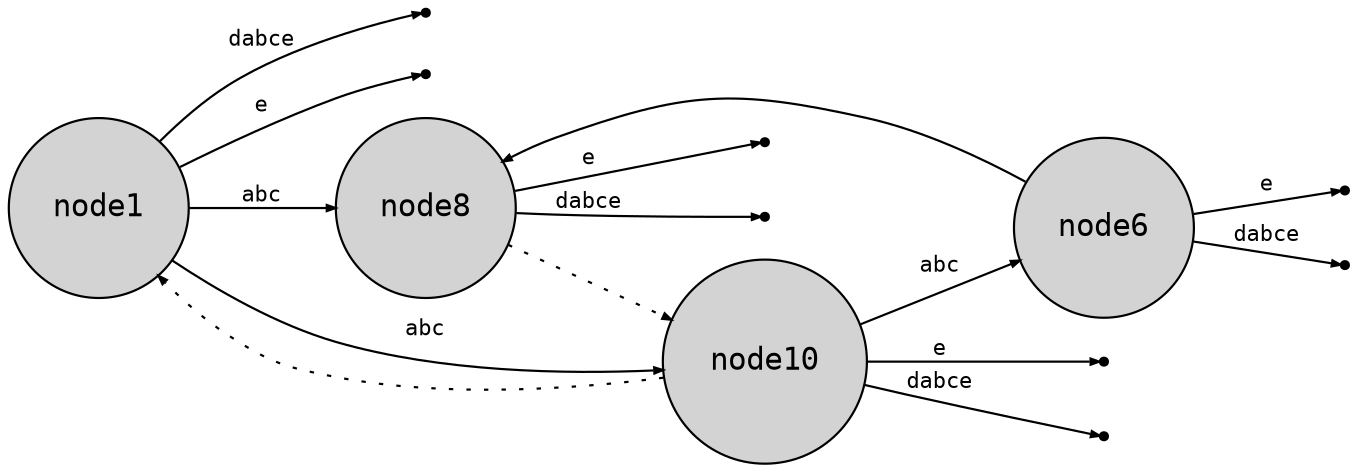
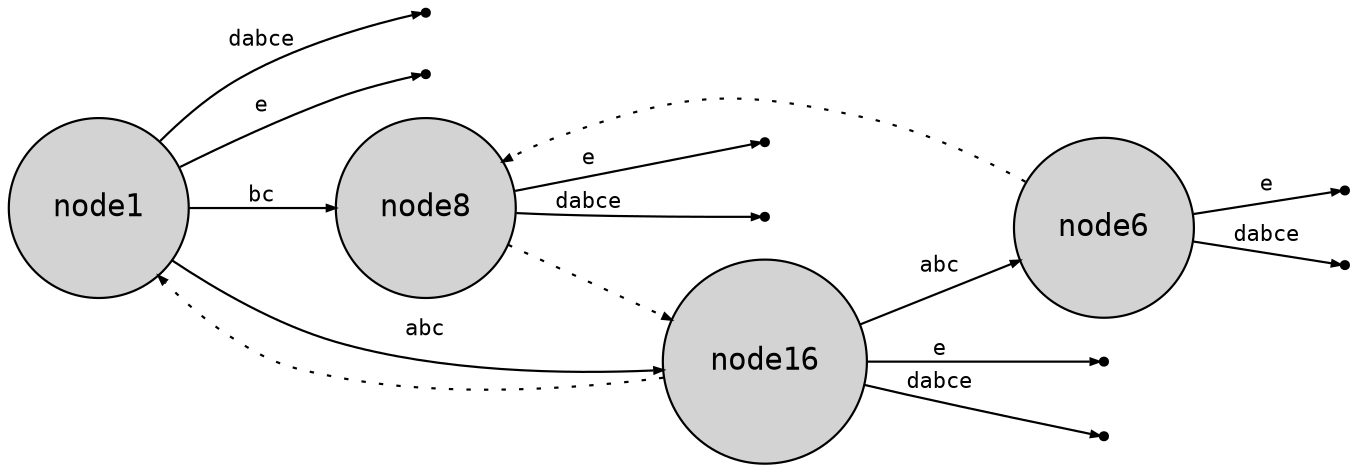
edge "node6" -> "node8": style solid -> dotted
edge "node1" -> "node8": label "abc" -> "bc"
node "node10": label "node10" -> "node16"
